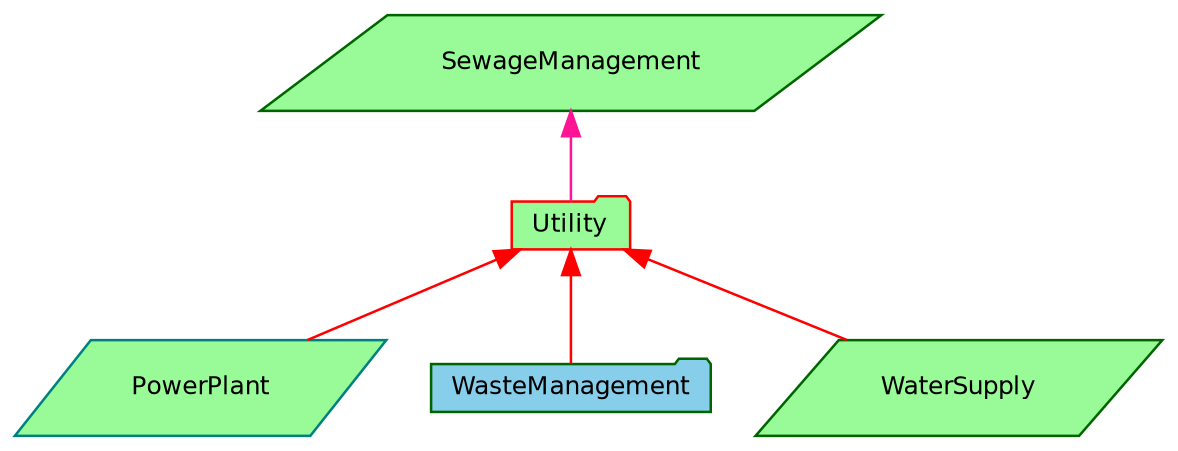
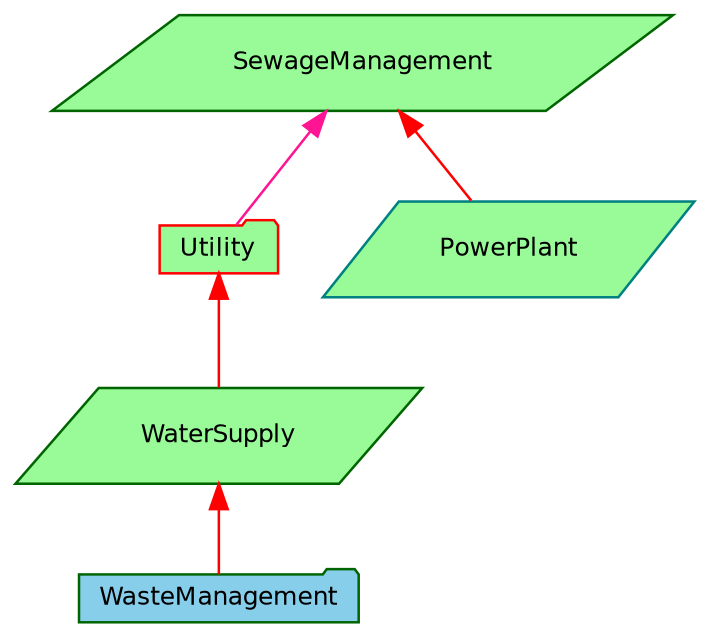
edge "PowerPlant" -> "Utility": now "PowerPlant" -> "SewageManagement"
edge "WasteManagement" -> "Utility": now "WasteManagement" -> "WaterSupply"
